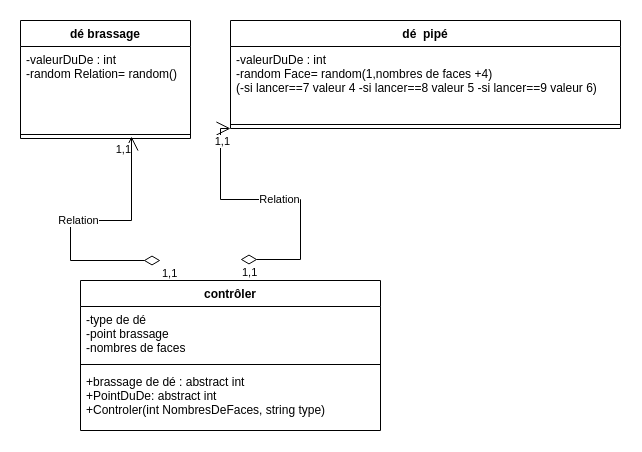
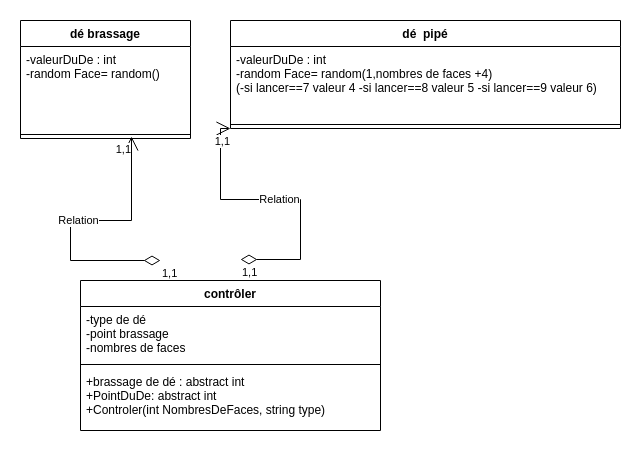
node "-valeurDuDe : int -random Relation= random()": label "-valeurDuDe : int -random Relation= random()" -> "-valeurDuDe : int -random Face= random()"
